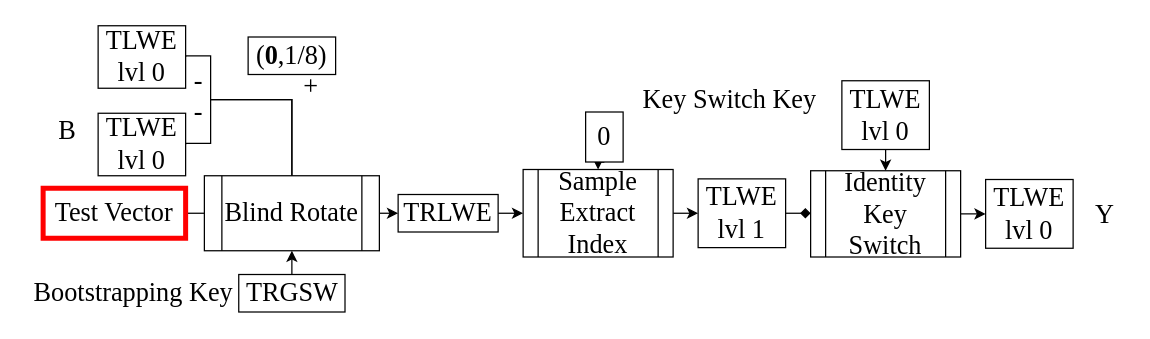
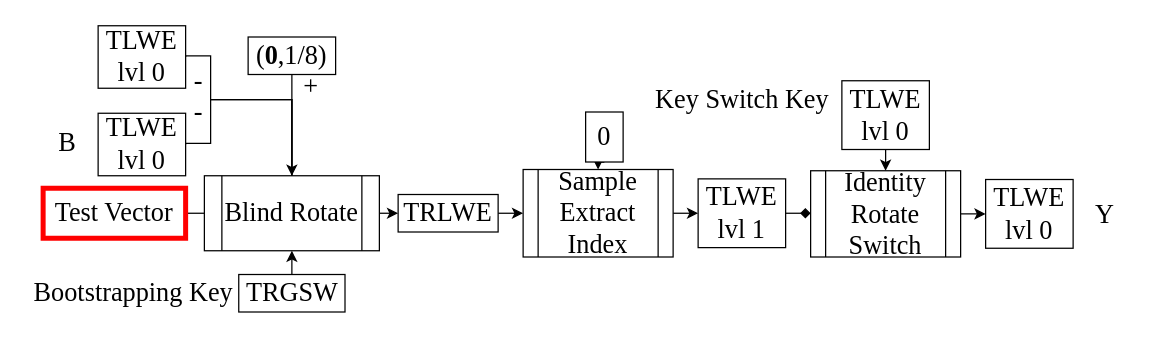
edge "(0,1/8)" -> "Blind Rotate": added
node "Key Switch Key": moved (729, 99) -> (742, 99)
node "B": moved (67, 131) -> (67, 143)
node "Identity Key Switch": label "Identity Key Switch" -> "Identity Rotate Switch"
